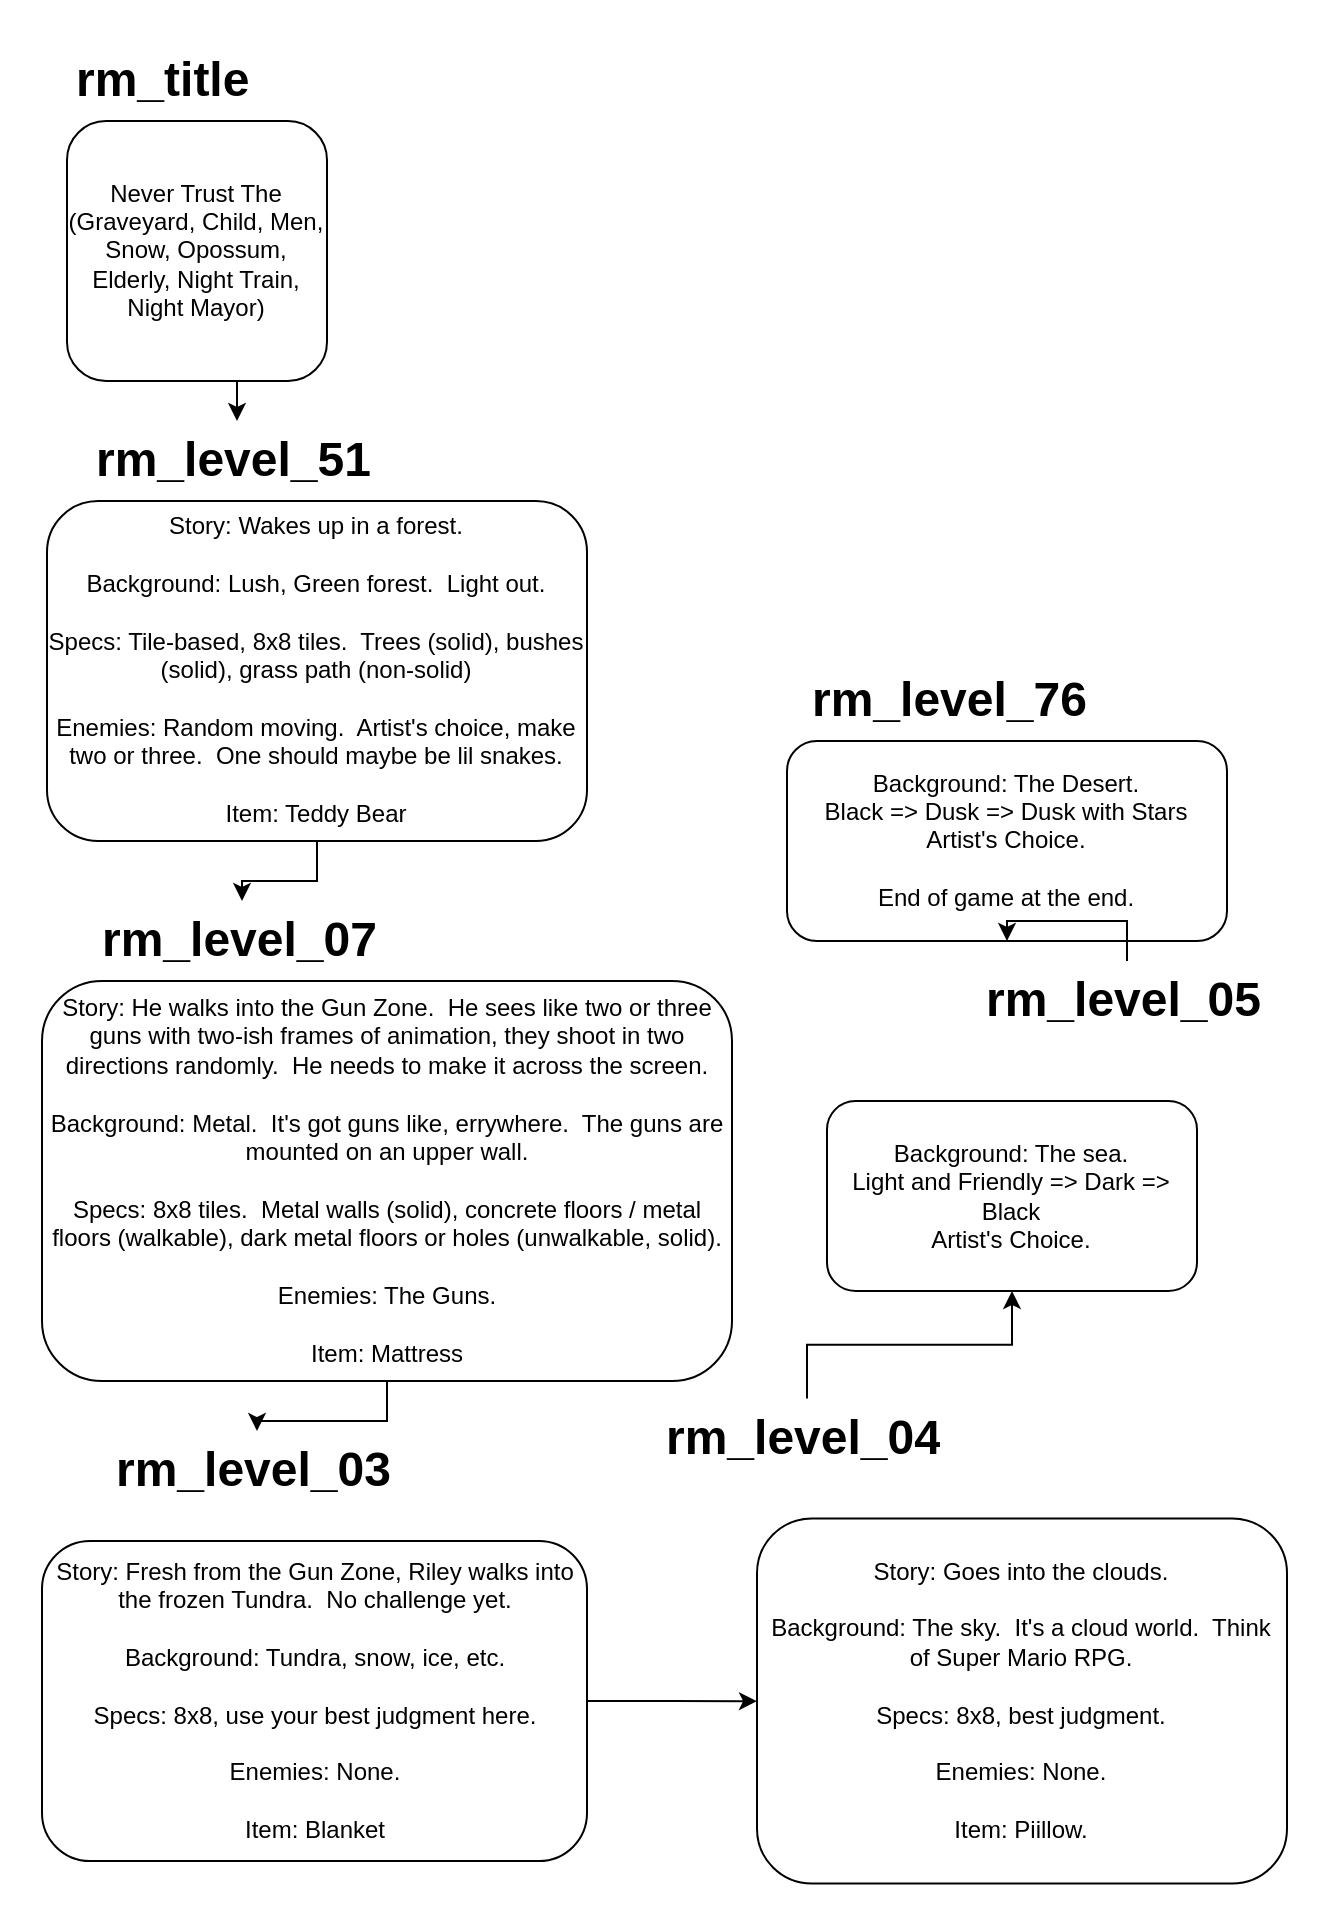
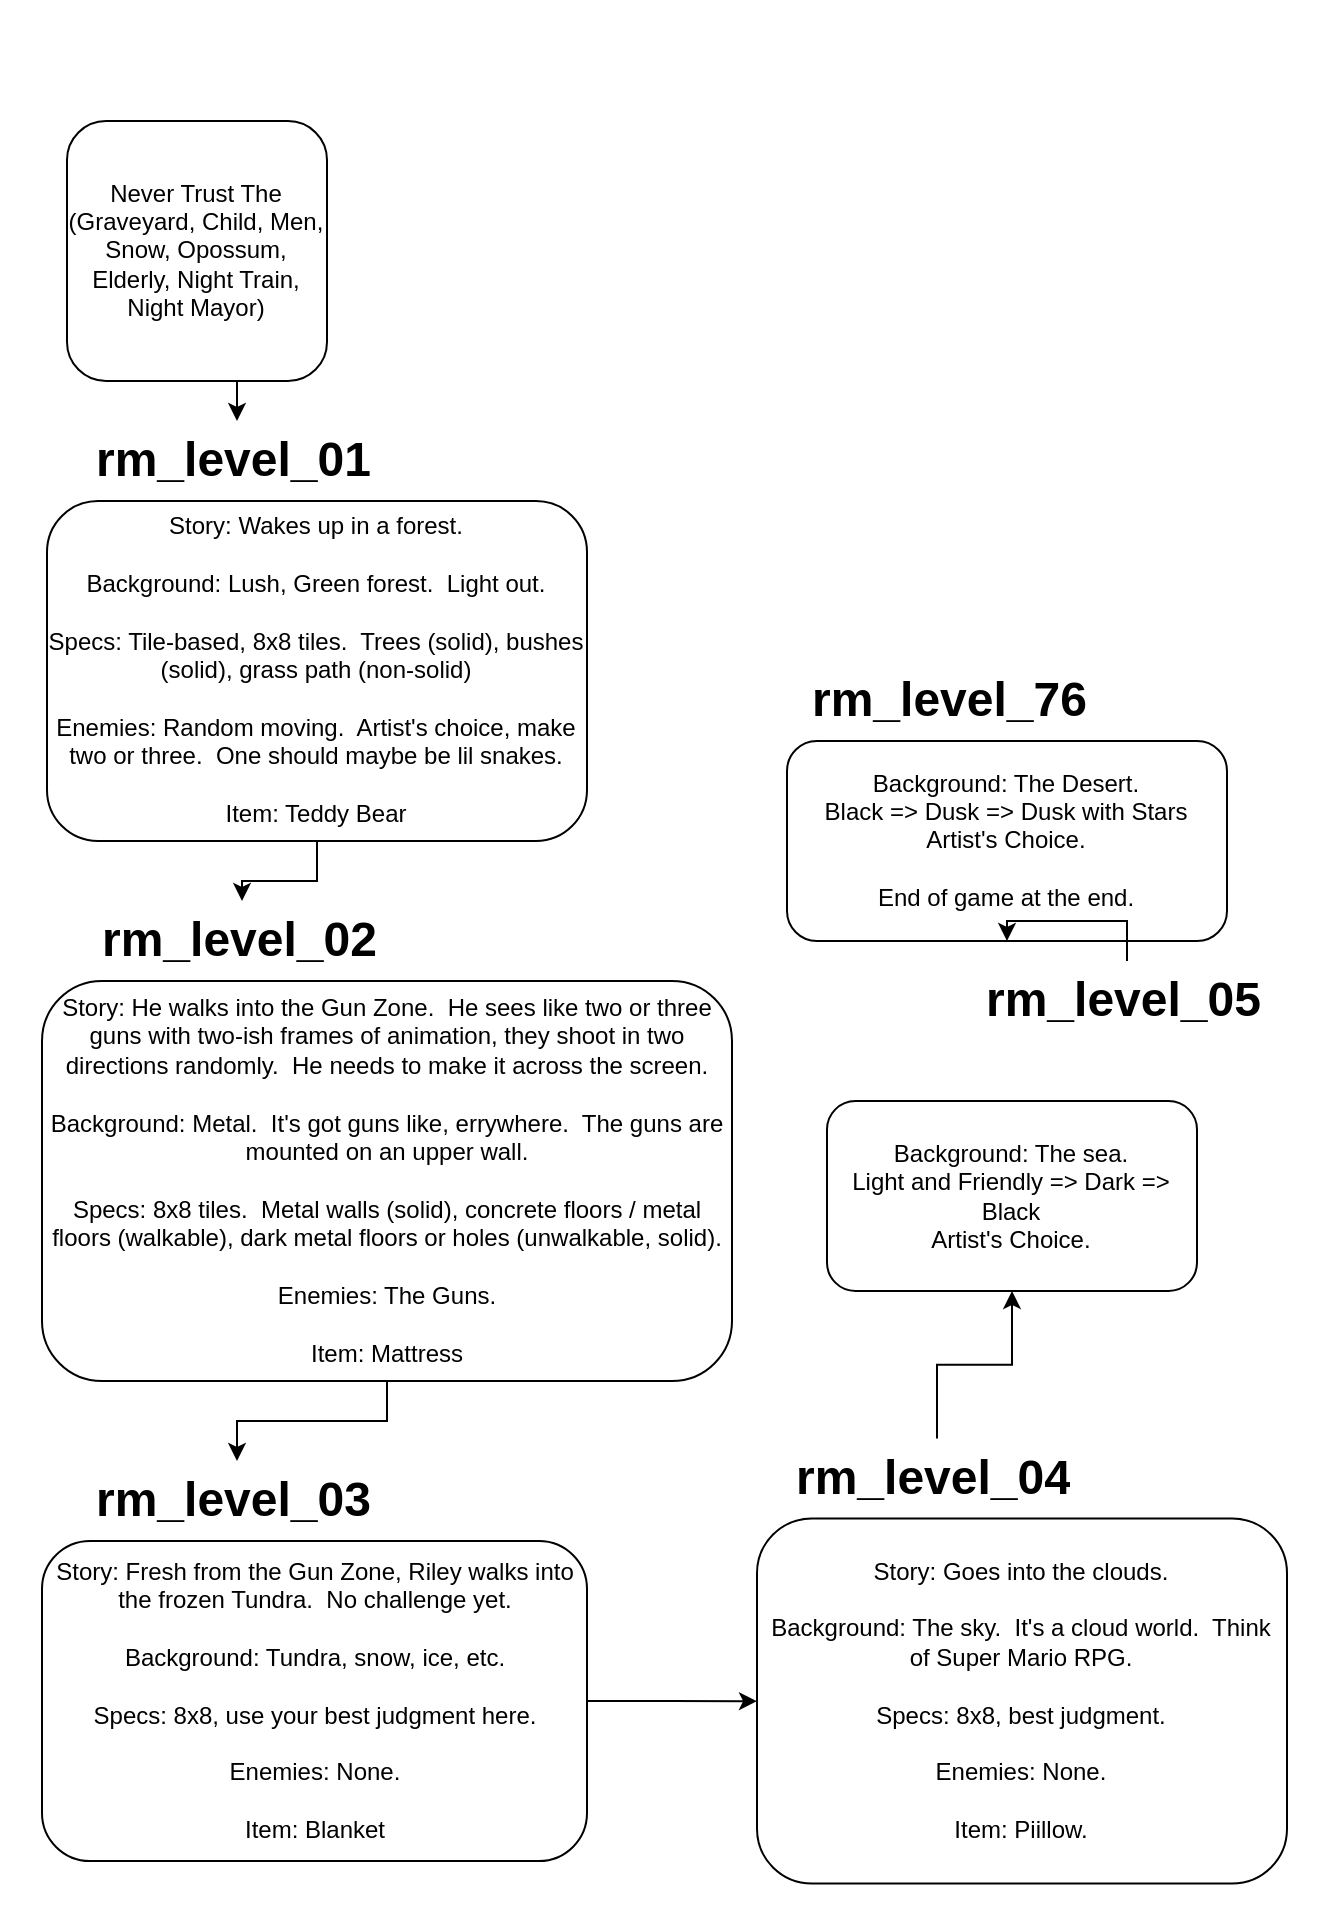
node "rm_title": removed
node "rm_level_51": label "rm_level_51" -> "rm_level_01"
node "rm_level_07": label "rm_level_07" -> "rm_level_02"
node "rm_level_04": moved (807, 1439) -> (937, 1479)
node "rm_level_03": moved (257, 1471) -> (237, 1501)
